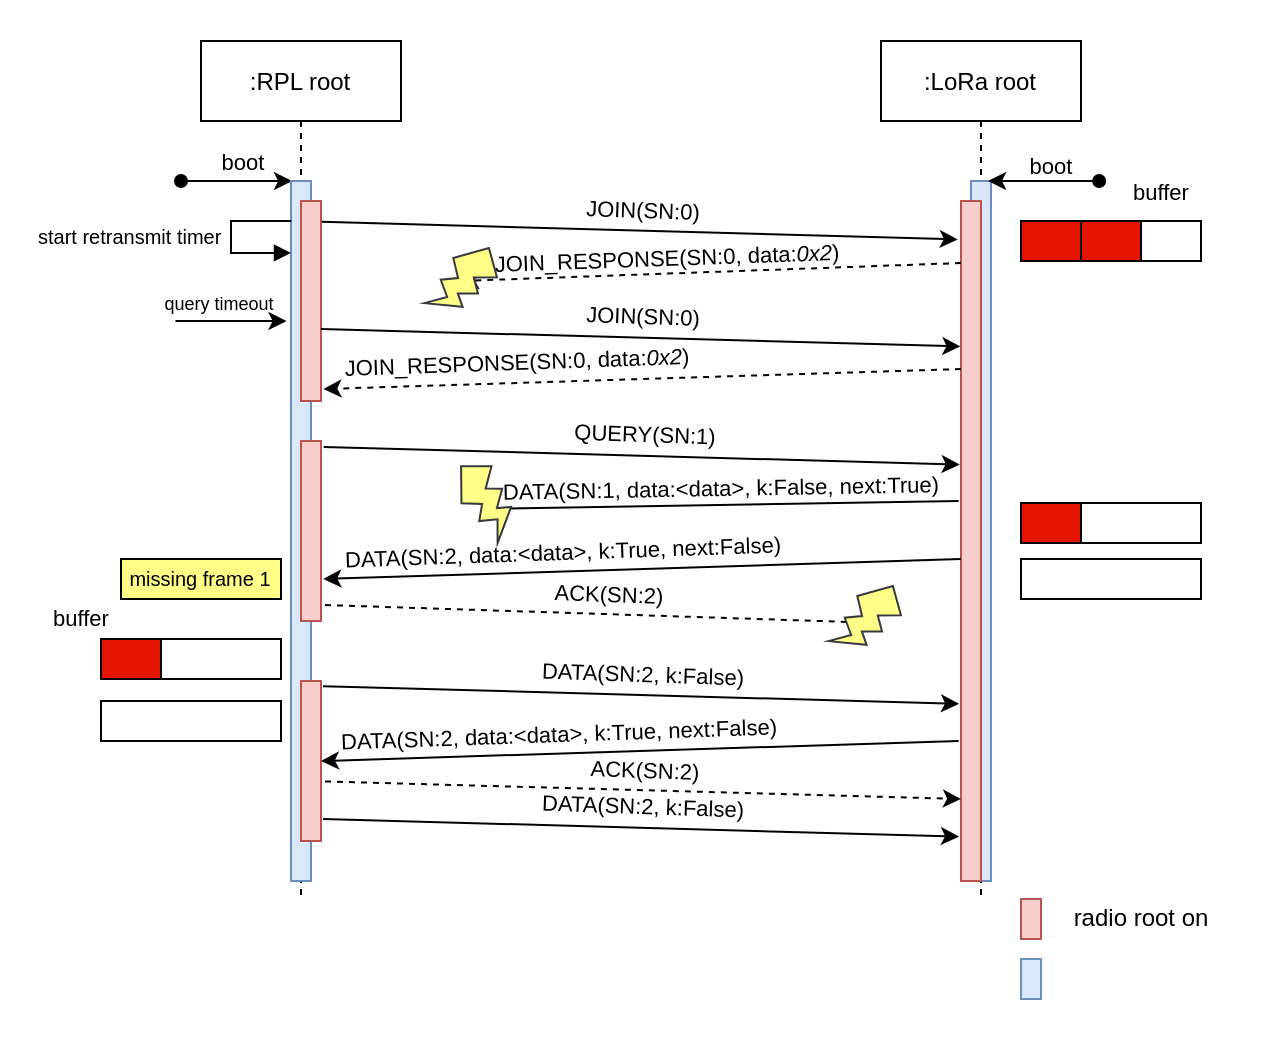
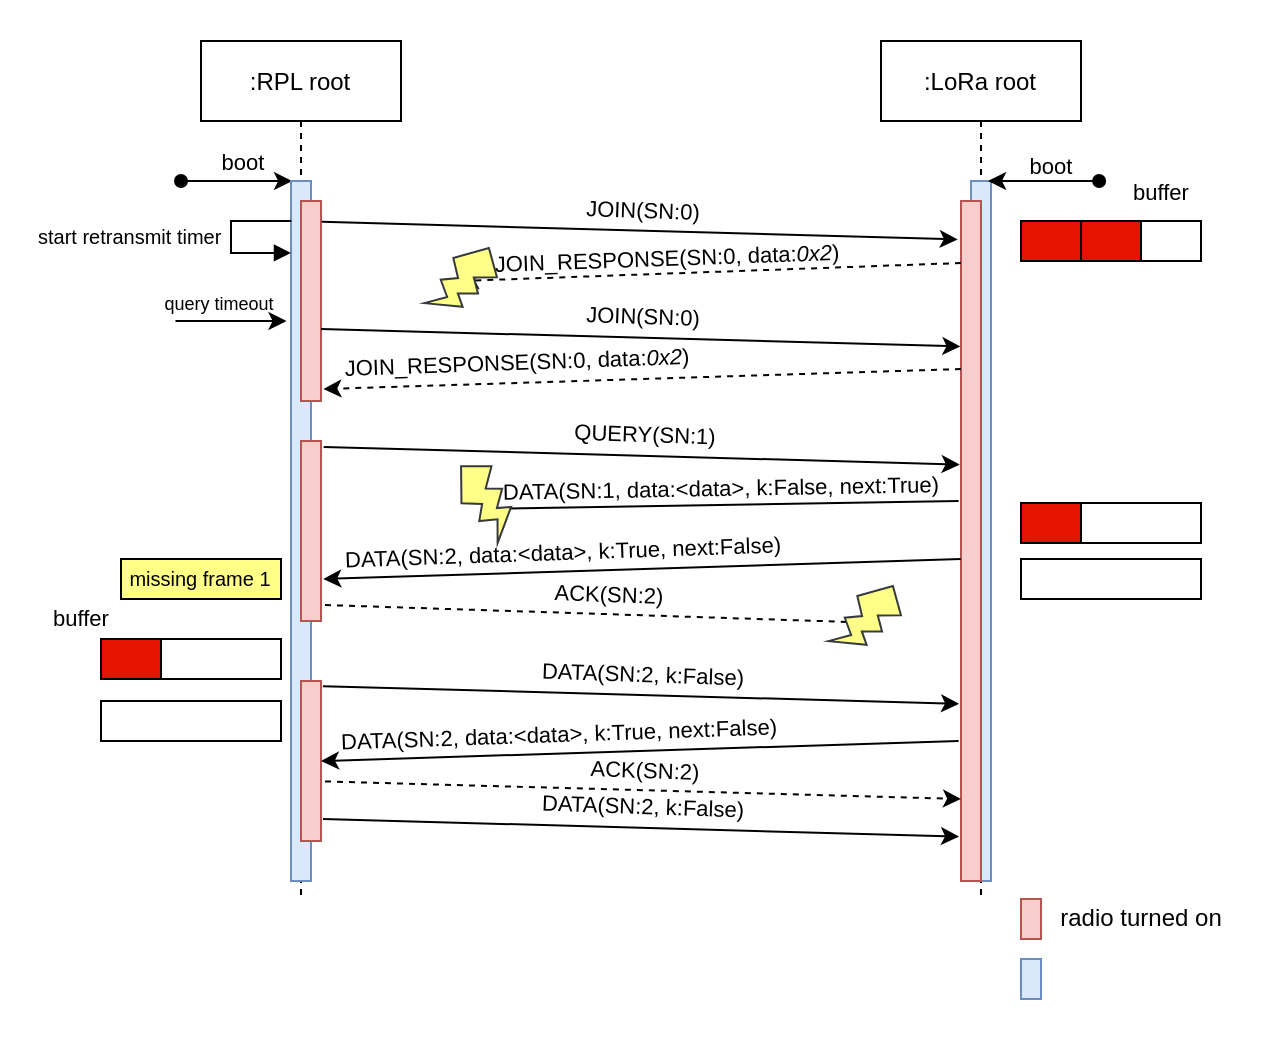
node "radio root on": label "radio root on" -> "radio turned on"
